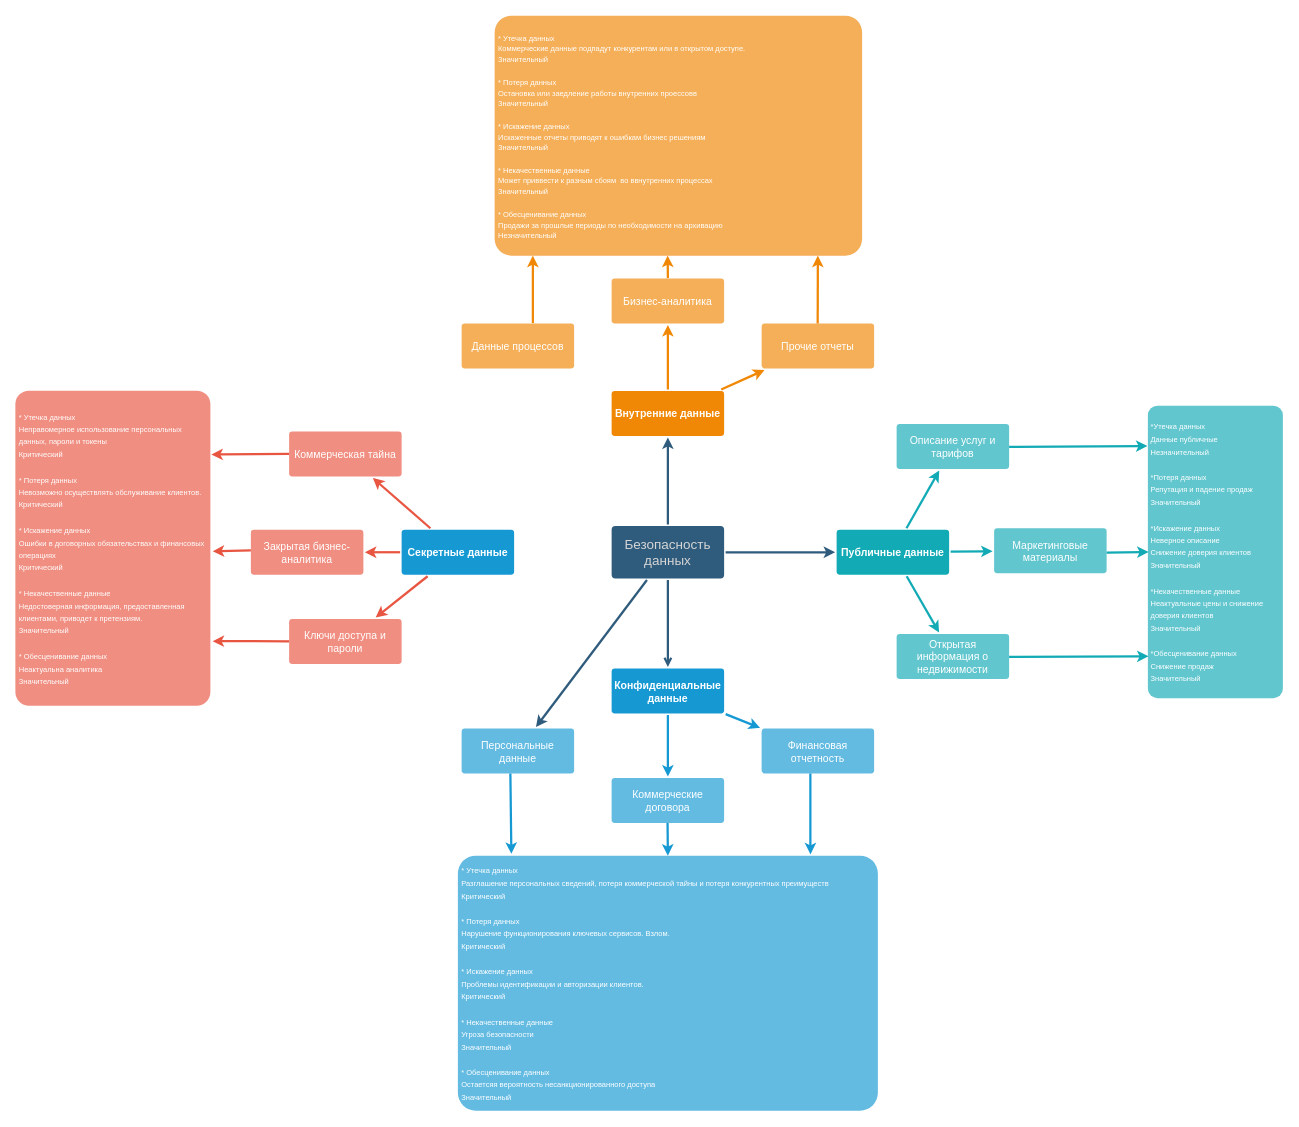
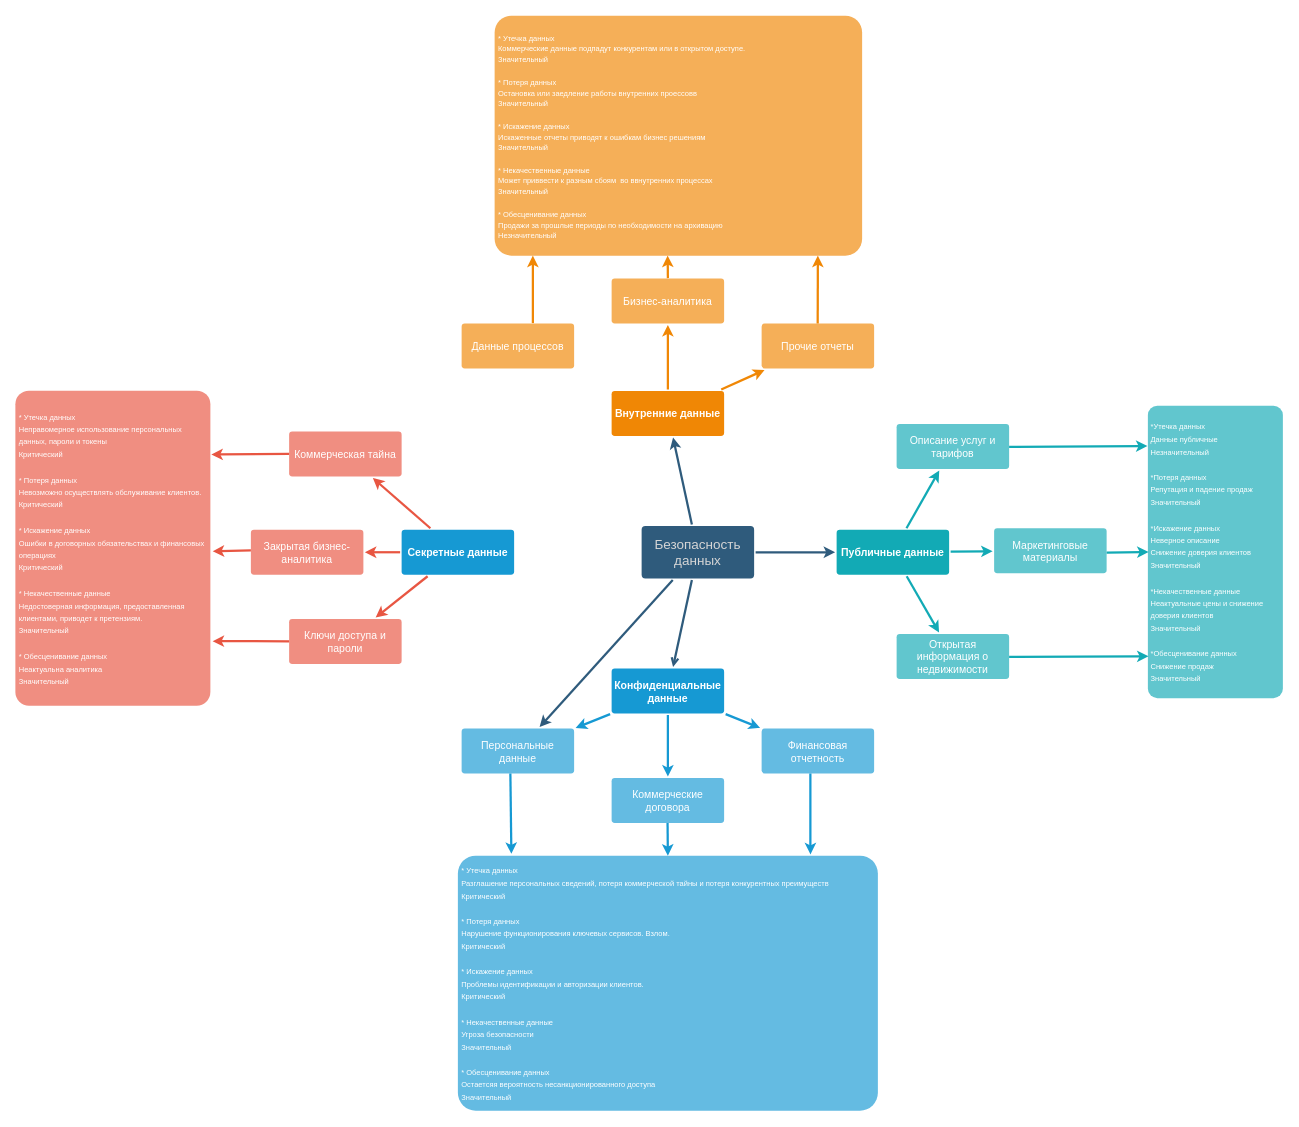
node "Безопасность данных": moved (668, 552) -> (698, 552)
edge "Конфиденциальные данные" -> "Персональные данные": added
